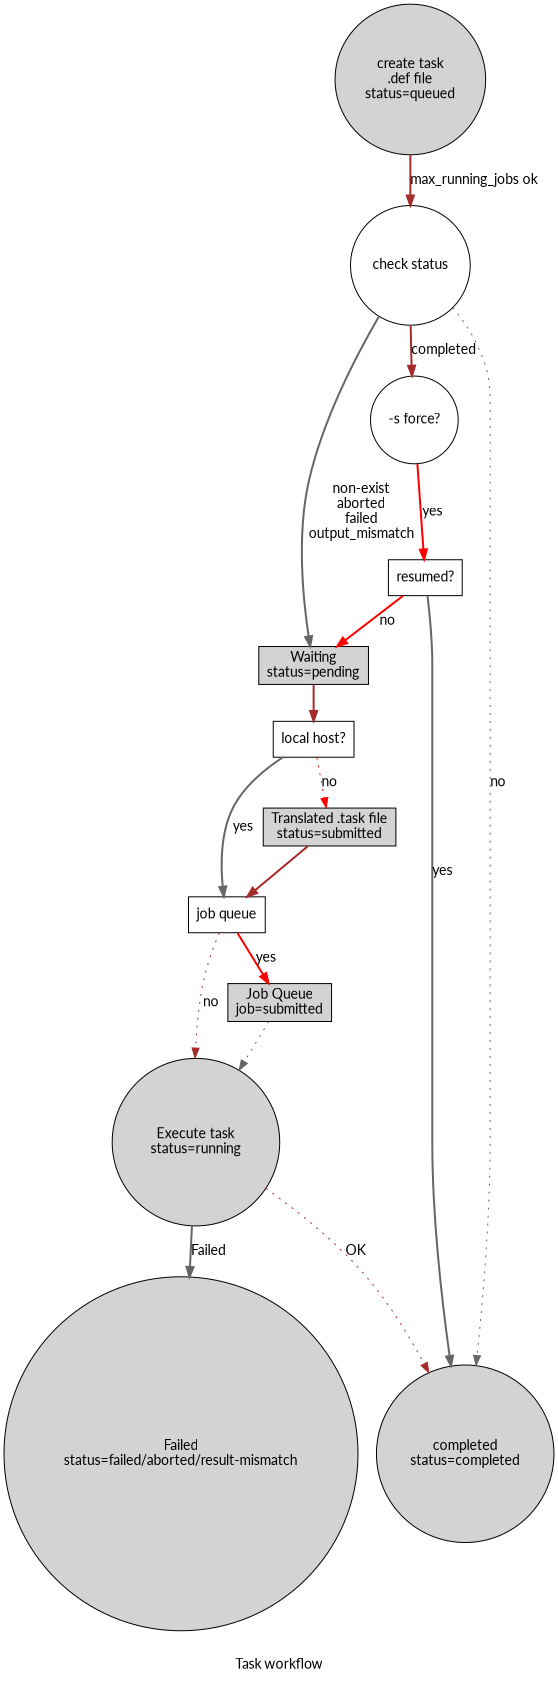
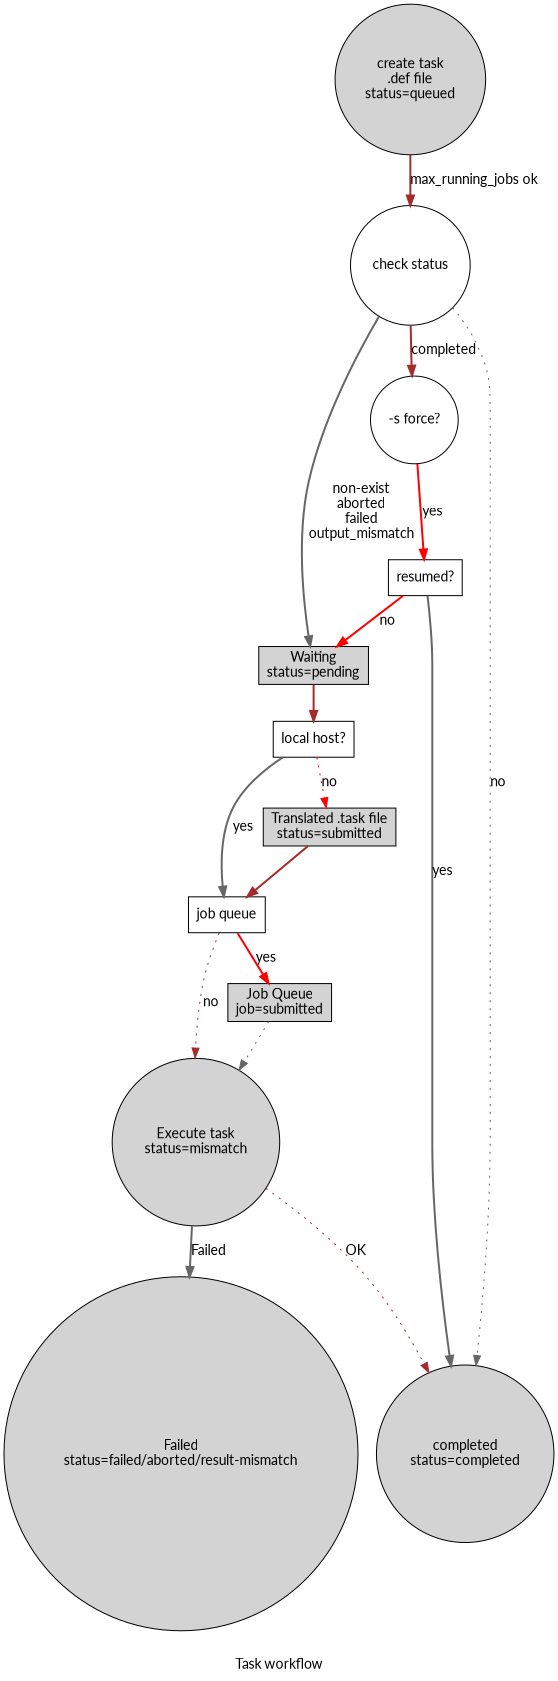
node "Execute task status=running": label "Execute task status=running" -> "Execute task status=mismatch"
